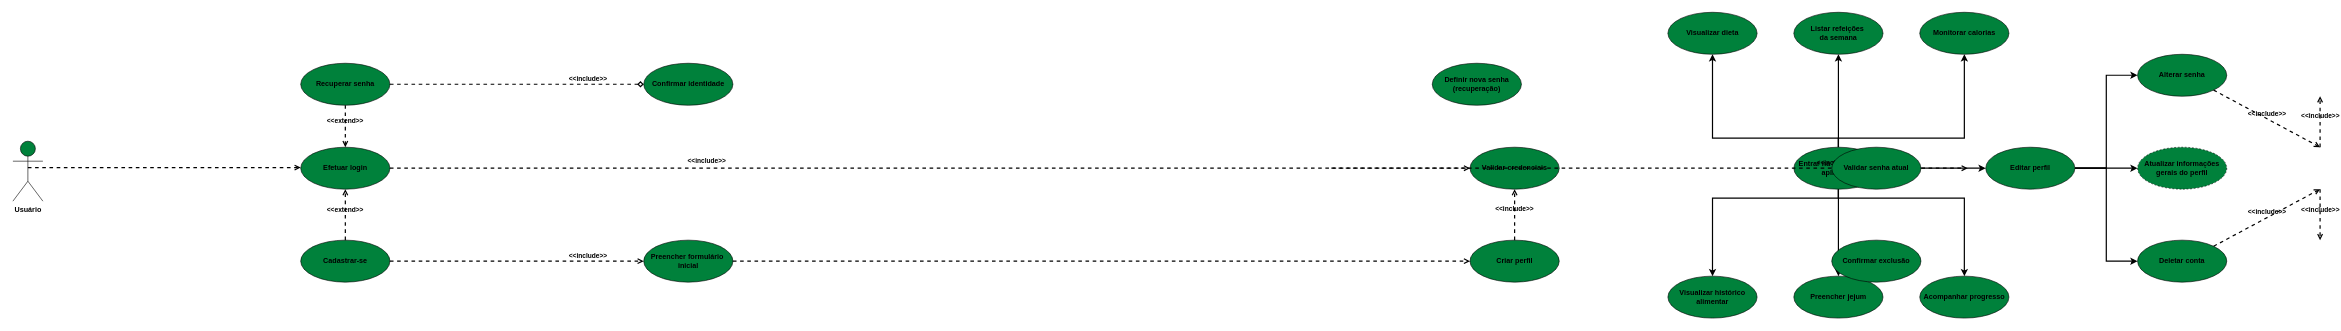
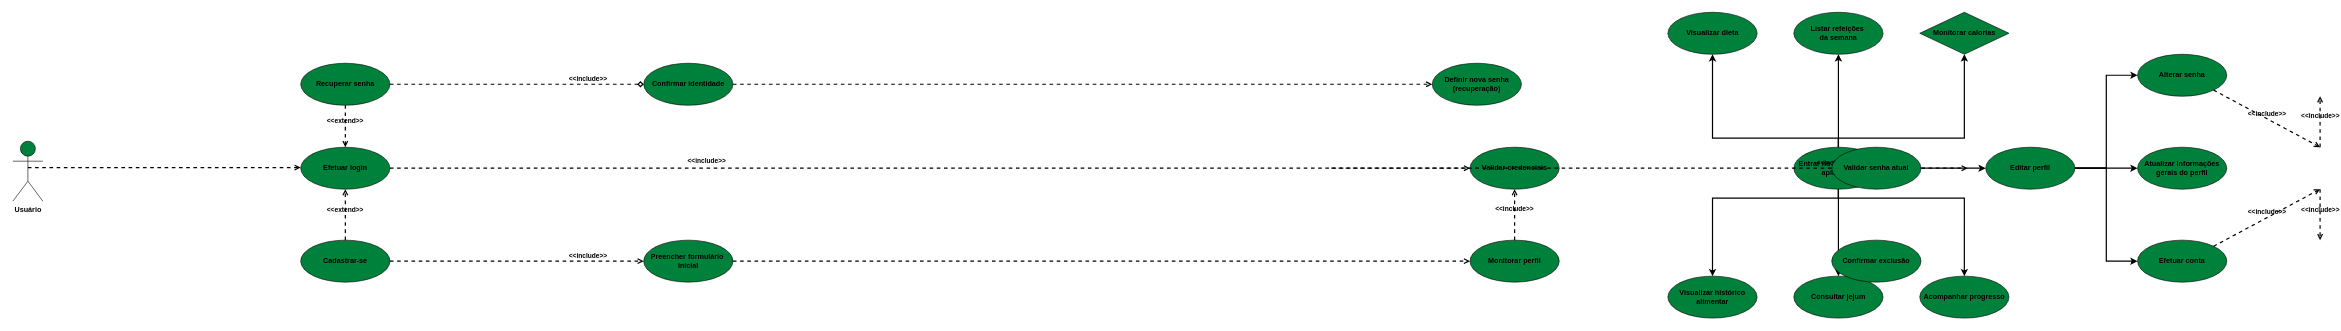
node "Monitorar calorias": shape ellipse -> diamond
edge "Confirmar identidade" -> "Definir nova senha (recuperação)": added
node "Atualizar informações gerais do perfil": style dashed -> solid
node "Criar perfil": label "Criar perfil" -> "Monitorar perfil"
node "Deletar conta": label "Deletar conta" -> "Efetuar conta"
node "Preencher jejum": label "Preencher jejum" -> "Consultar jejum"
